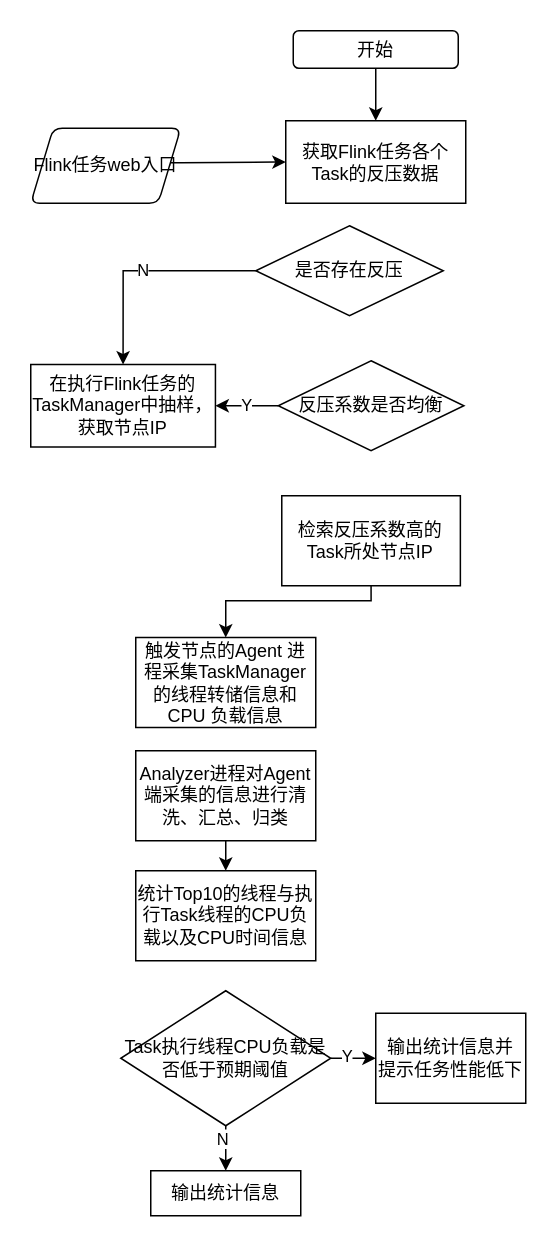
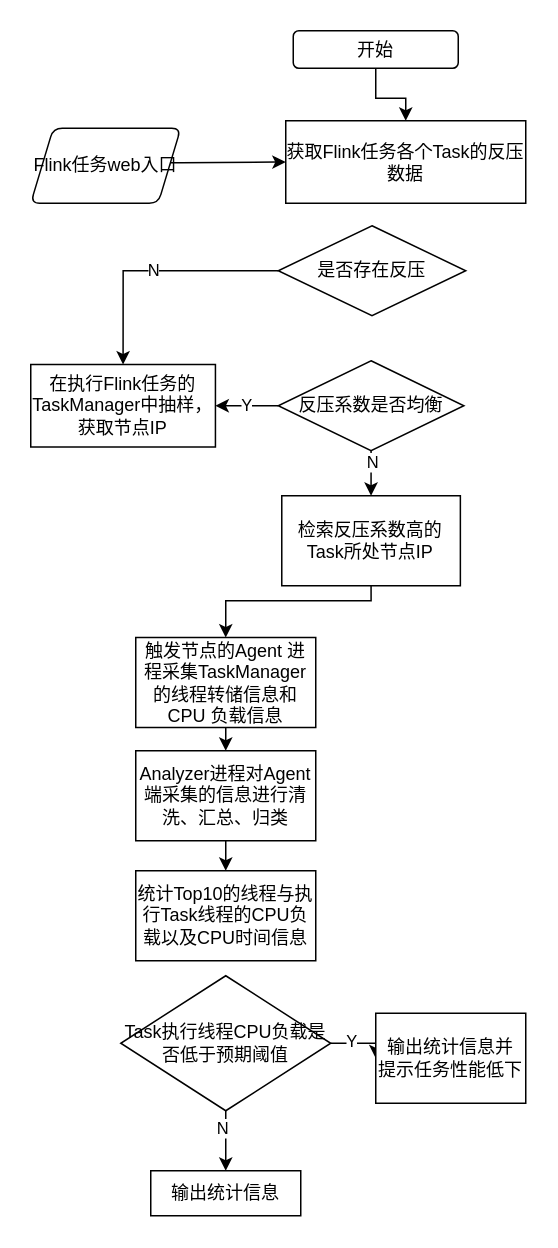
node "获取Flink任务各个Task的反压数据": size 180x83 -> 240x83
node "是否存在反压": moved (350, 271) -> (372, 271)
edge "反压系数是否均衡" -> "检索反压系数高的Task所处节点IP": added, label "N"
edge "触发节点的Agent 进程采集TaskManager的线程转储信息和CPU 负载信息" -> "Analyzer进程对Agent端采集的信息进行清洗、汇总、归类": added
node "Task执行线程CPU负载是否低于预期阈值": moved (226, 1058) -> (226, 1043)
